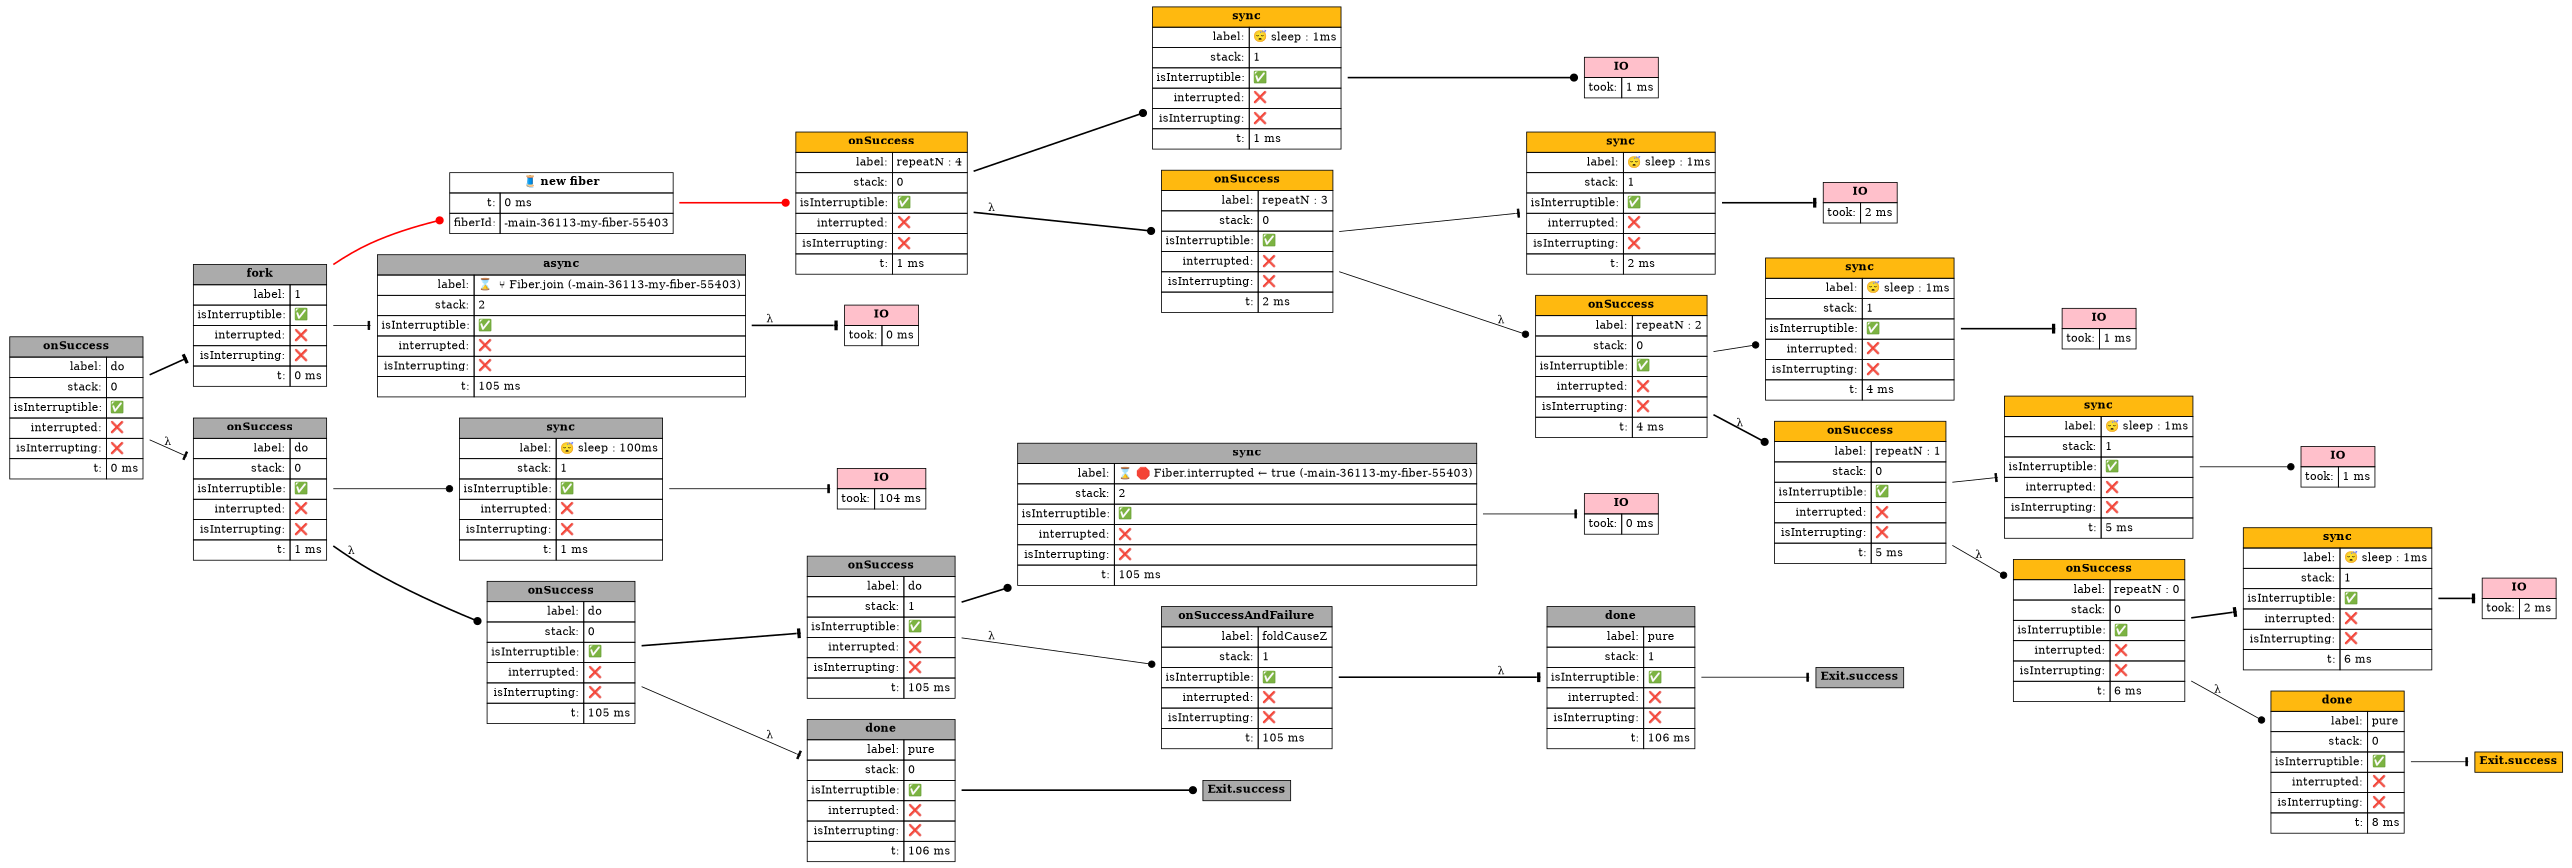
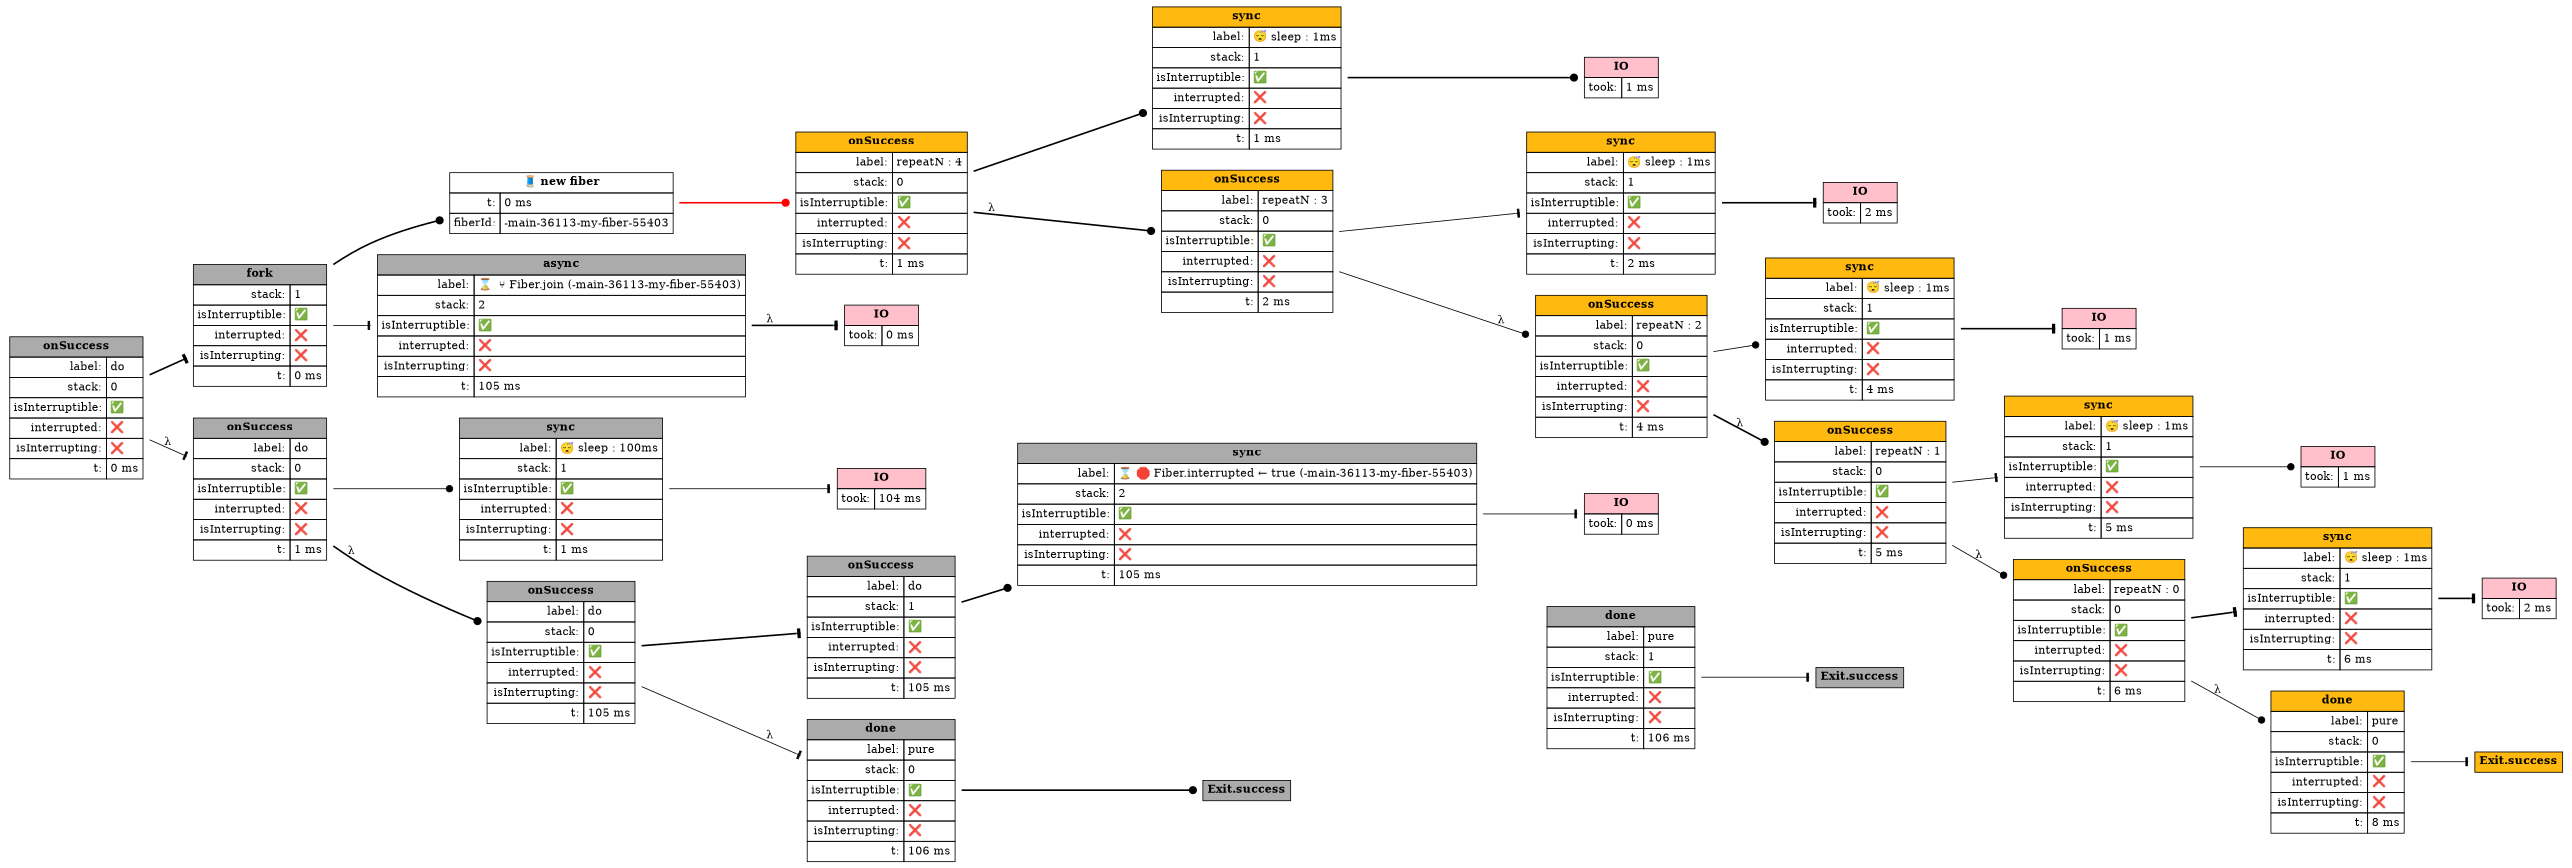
edge "fork" -> "🧵 new fiber": color red -> black
node "fork": text "label:" -> "stack:"
node "onSuccessAndFailure": removed
